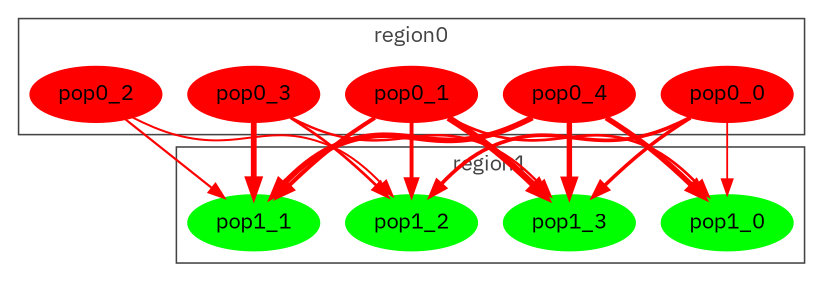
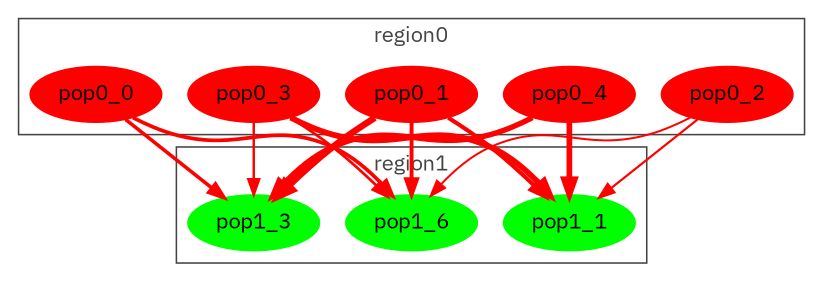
node "pop1_2": label "pop1_2" -> "pop1_6"
node "pop1_0": removed
